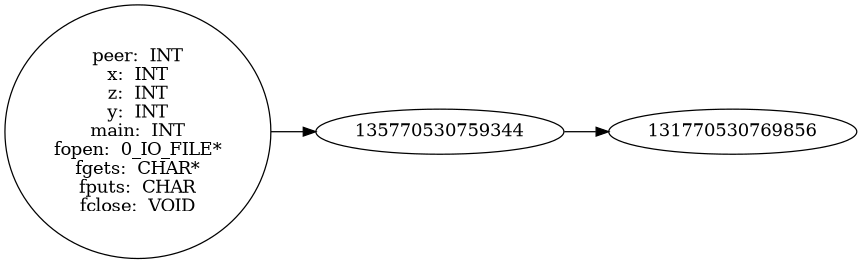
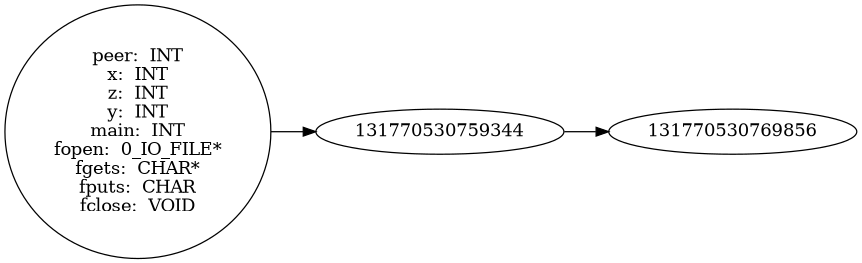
node "135770530759344": label "135770530759344" -> "131770530759344"
